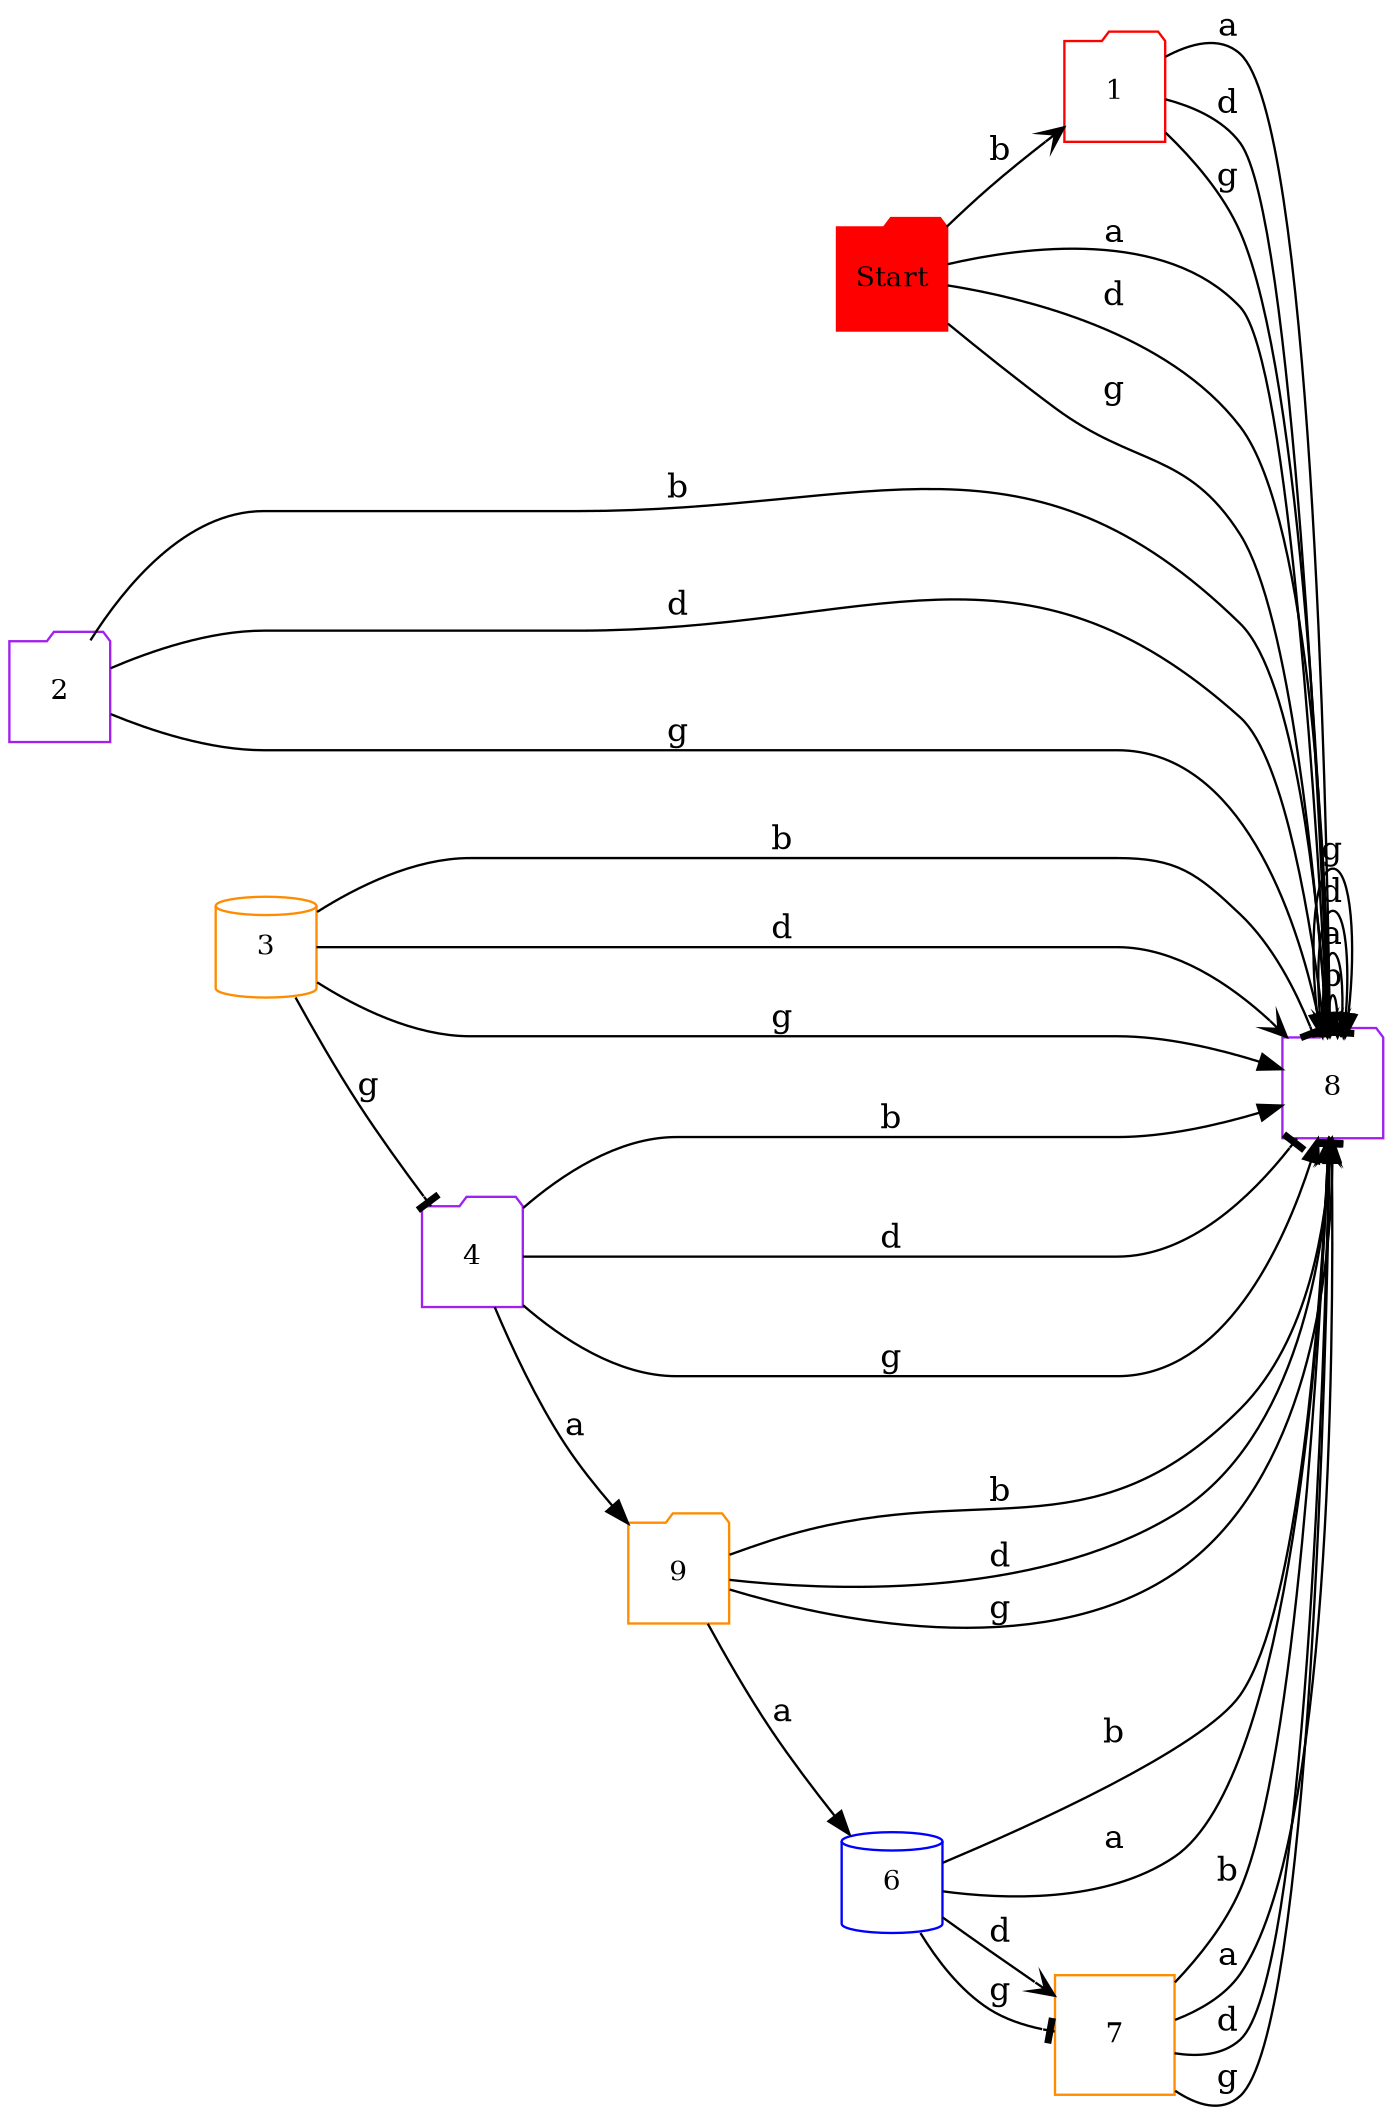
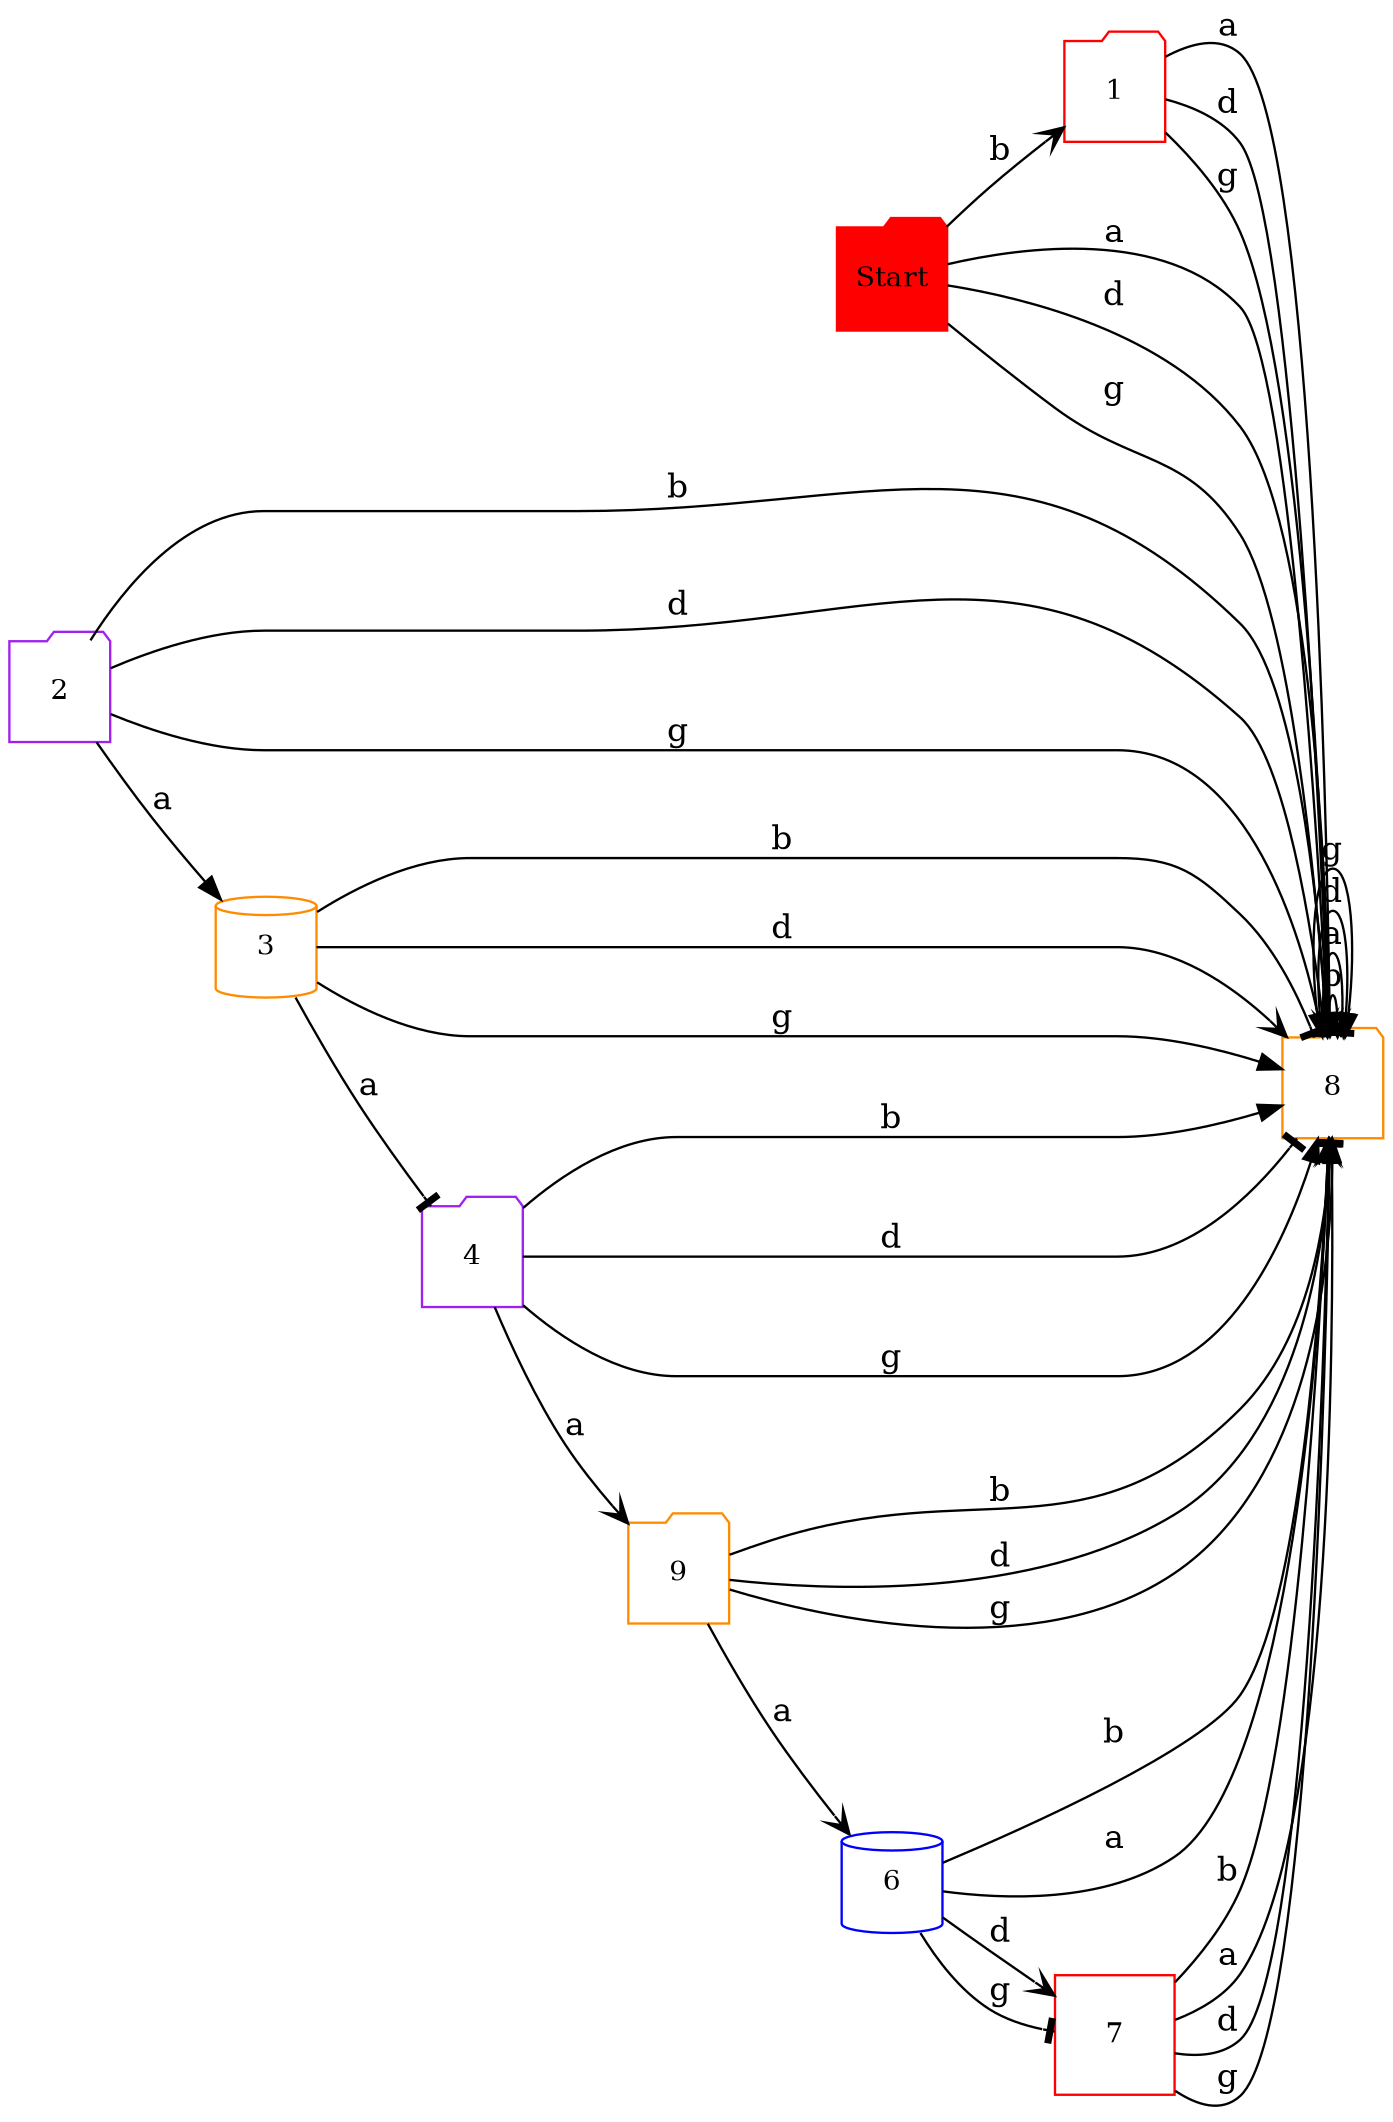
edge "2" -> "3": added, label "a"
edge "3" -> "4": label "g" -> "a"
node "8": color purple -> darkorange
edge "4" -> "9": arrowhead normal -> vee
edge "9" -> "6": arrowhead normal -> vee
node "7": color darkorange -> red
